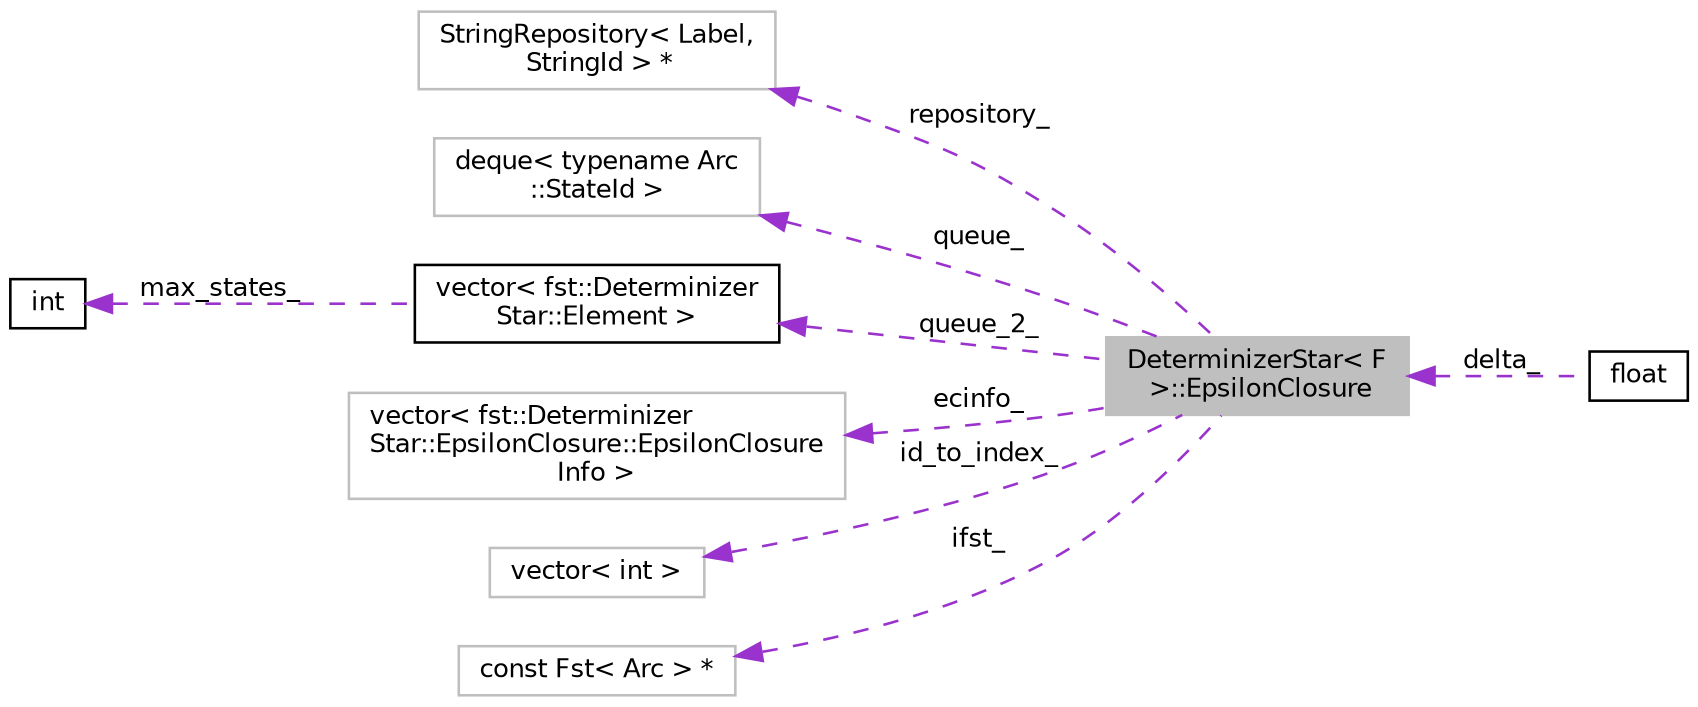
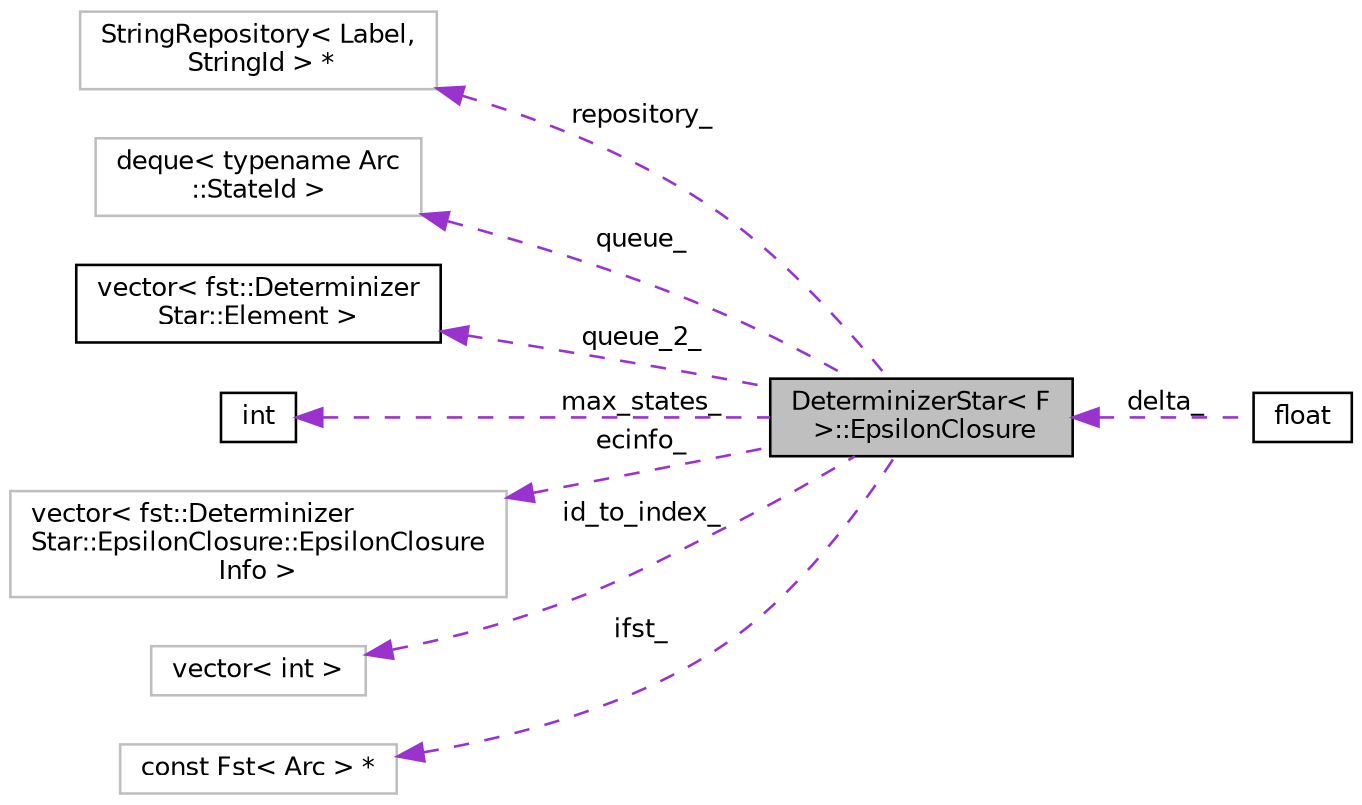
edge "vector< fst::Determinizer Star::Element >" -> "int": now "DeterminizerStar< F >::EpsilonClosure" -> "int"
node "DeterminizerStar< F >::EpsilonClosure": color grey75 -> black
